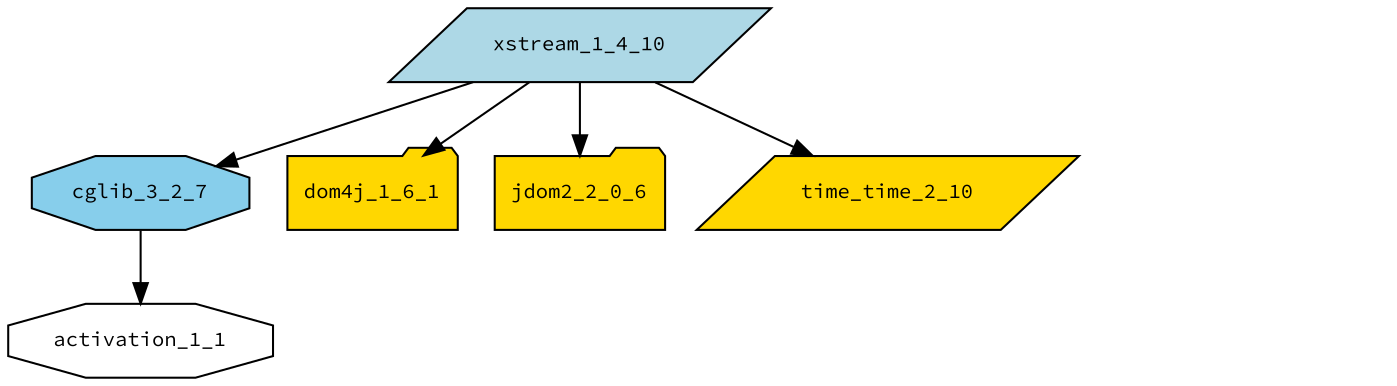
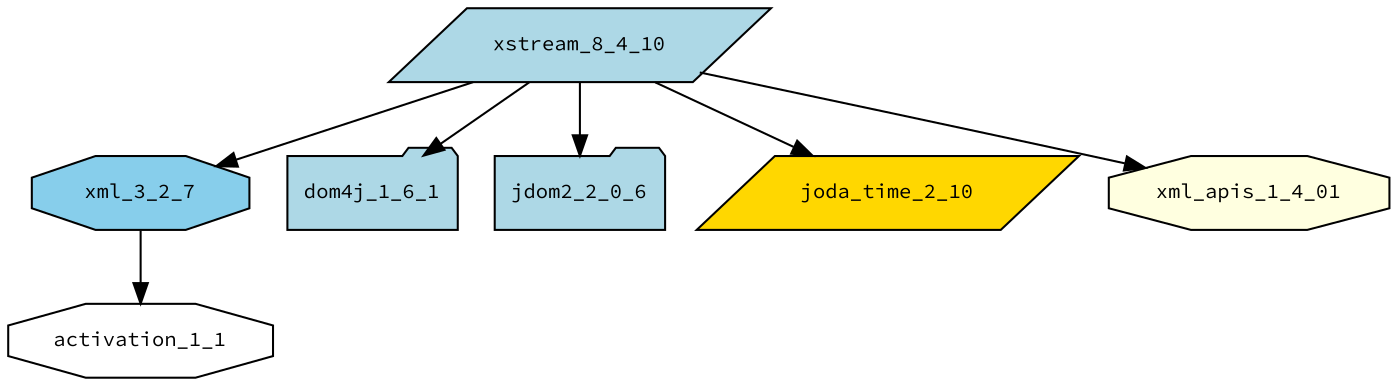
node "xstream_1_4_10": label "xstream_1_4_10" -> "xstream_8_4_10"
node "cglib_3_2_7": label "cglib_3_2_7" -> "xml_3_2_7"
node "dom4j_1_6_1": fillcolor gold -> lightblue
node "jdom2_2_0_6": fillcolor gold -> lightblue
node "time_time_2_10": label "time_time_2_10" -> "joda_time_2_10"
node "xml_apis_1_4_01": added
